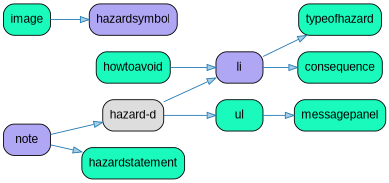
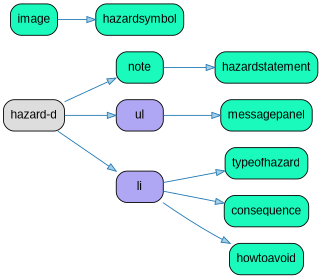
node "hazardsymbol": fillcolor #afa7f4 -> #1afabc
edge "howtoavoid" -> "li": reversed
node "ul": fillcolor #1afabc -> #afa7f4
edge "note" -> "hazard-d": reversed
node "note": fillcolor #afa7f4 -> #1afabc
